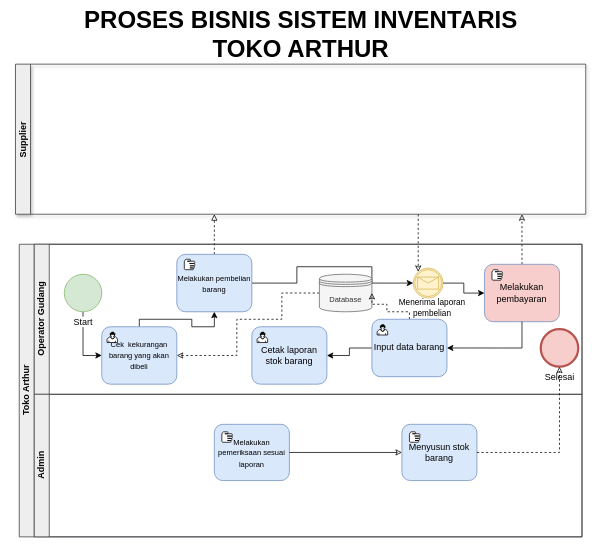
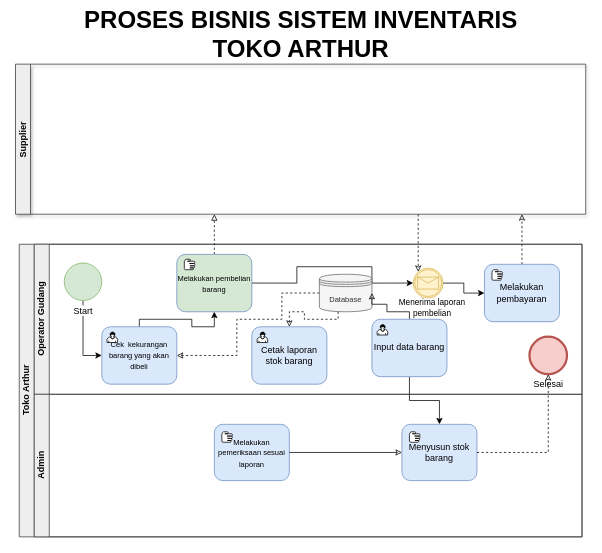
node "Melakukan pembelian barang": fillcolor #dae8fc -> #d5e8d4
node "Start": moved (83, 293) -> (83, 282)
node "Melakukan pembayaran": fillcolor #f8cecc -> #dae8fc
edge "Input data barang" -> "Database": style dashed -> solid
edge "Database" -> "Cetak laporan stok barang": added
edge "Melakukan pembayaran" -> "Input data barang": removed
node "Selesai": moved (559, 348) -> (548, 355)
edge "Input data barang" -> "Cetak laporan stok barang": now "Input data barang" -> "Menyusun stok barang"
